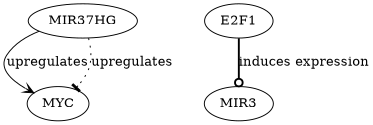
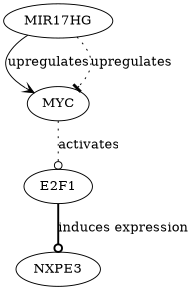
node "MIR37HG": label "MIR37HG" -> "MIR17HG"
node "MIR3": label "MIR3" -> "NXPE3"
edge "MYC" -> "E2F1": added, label "activates"
